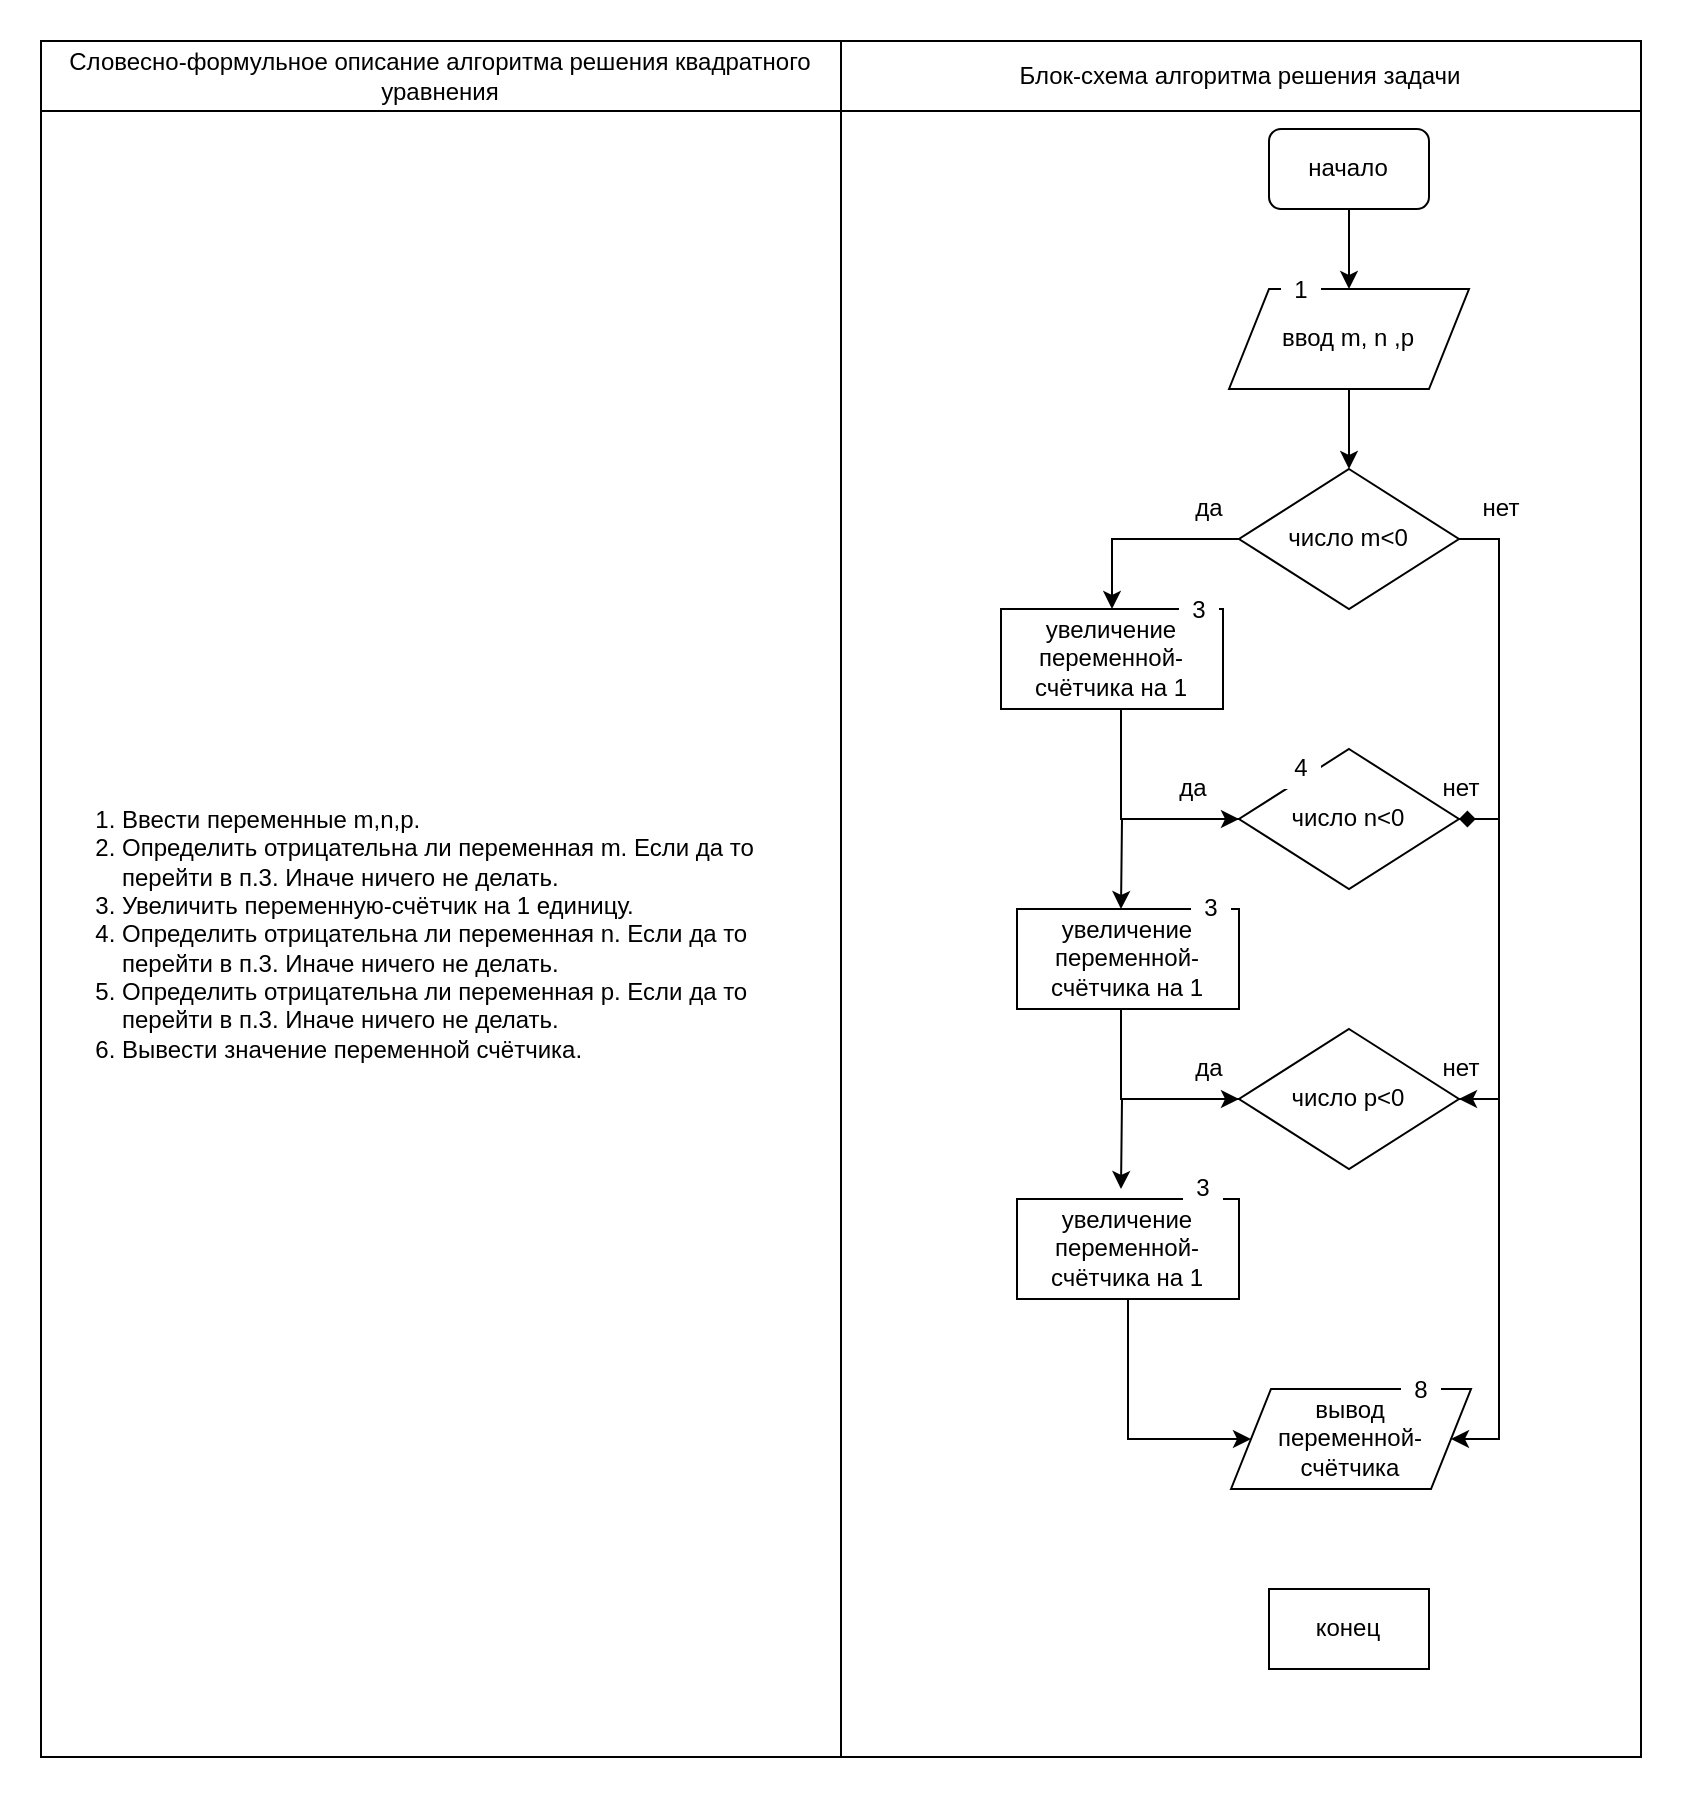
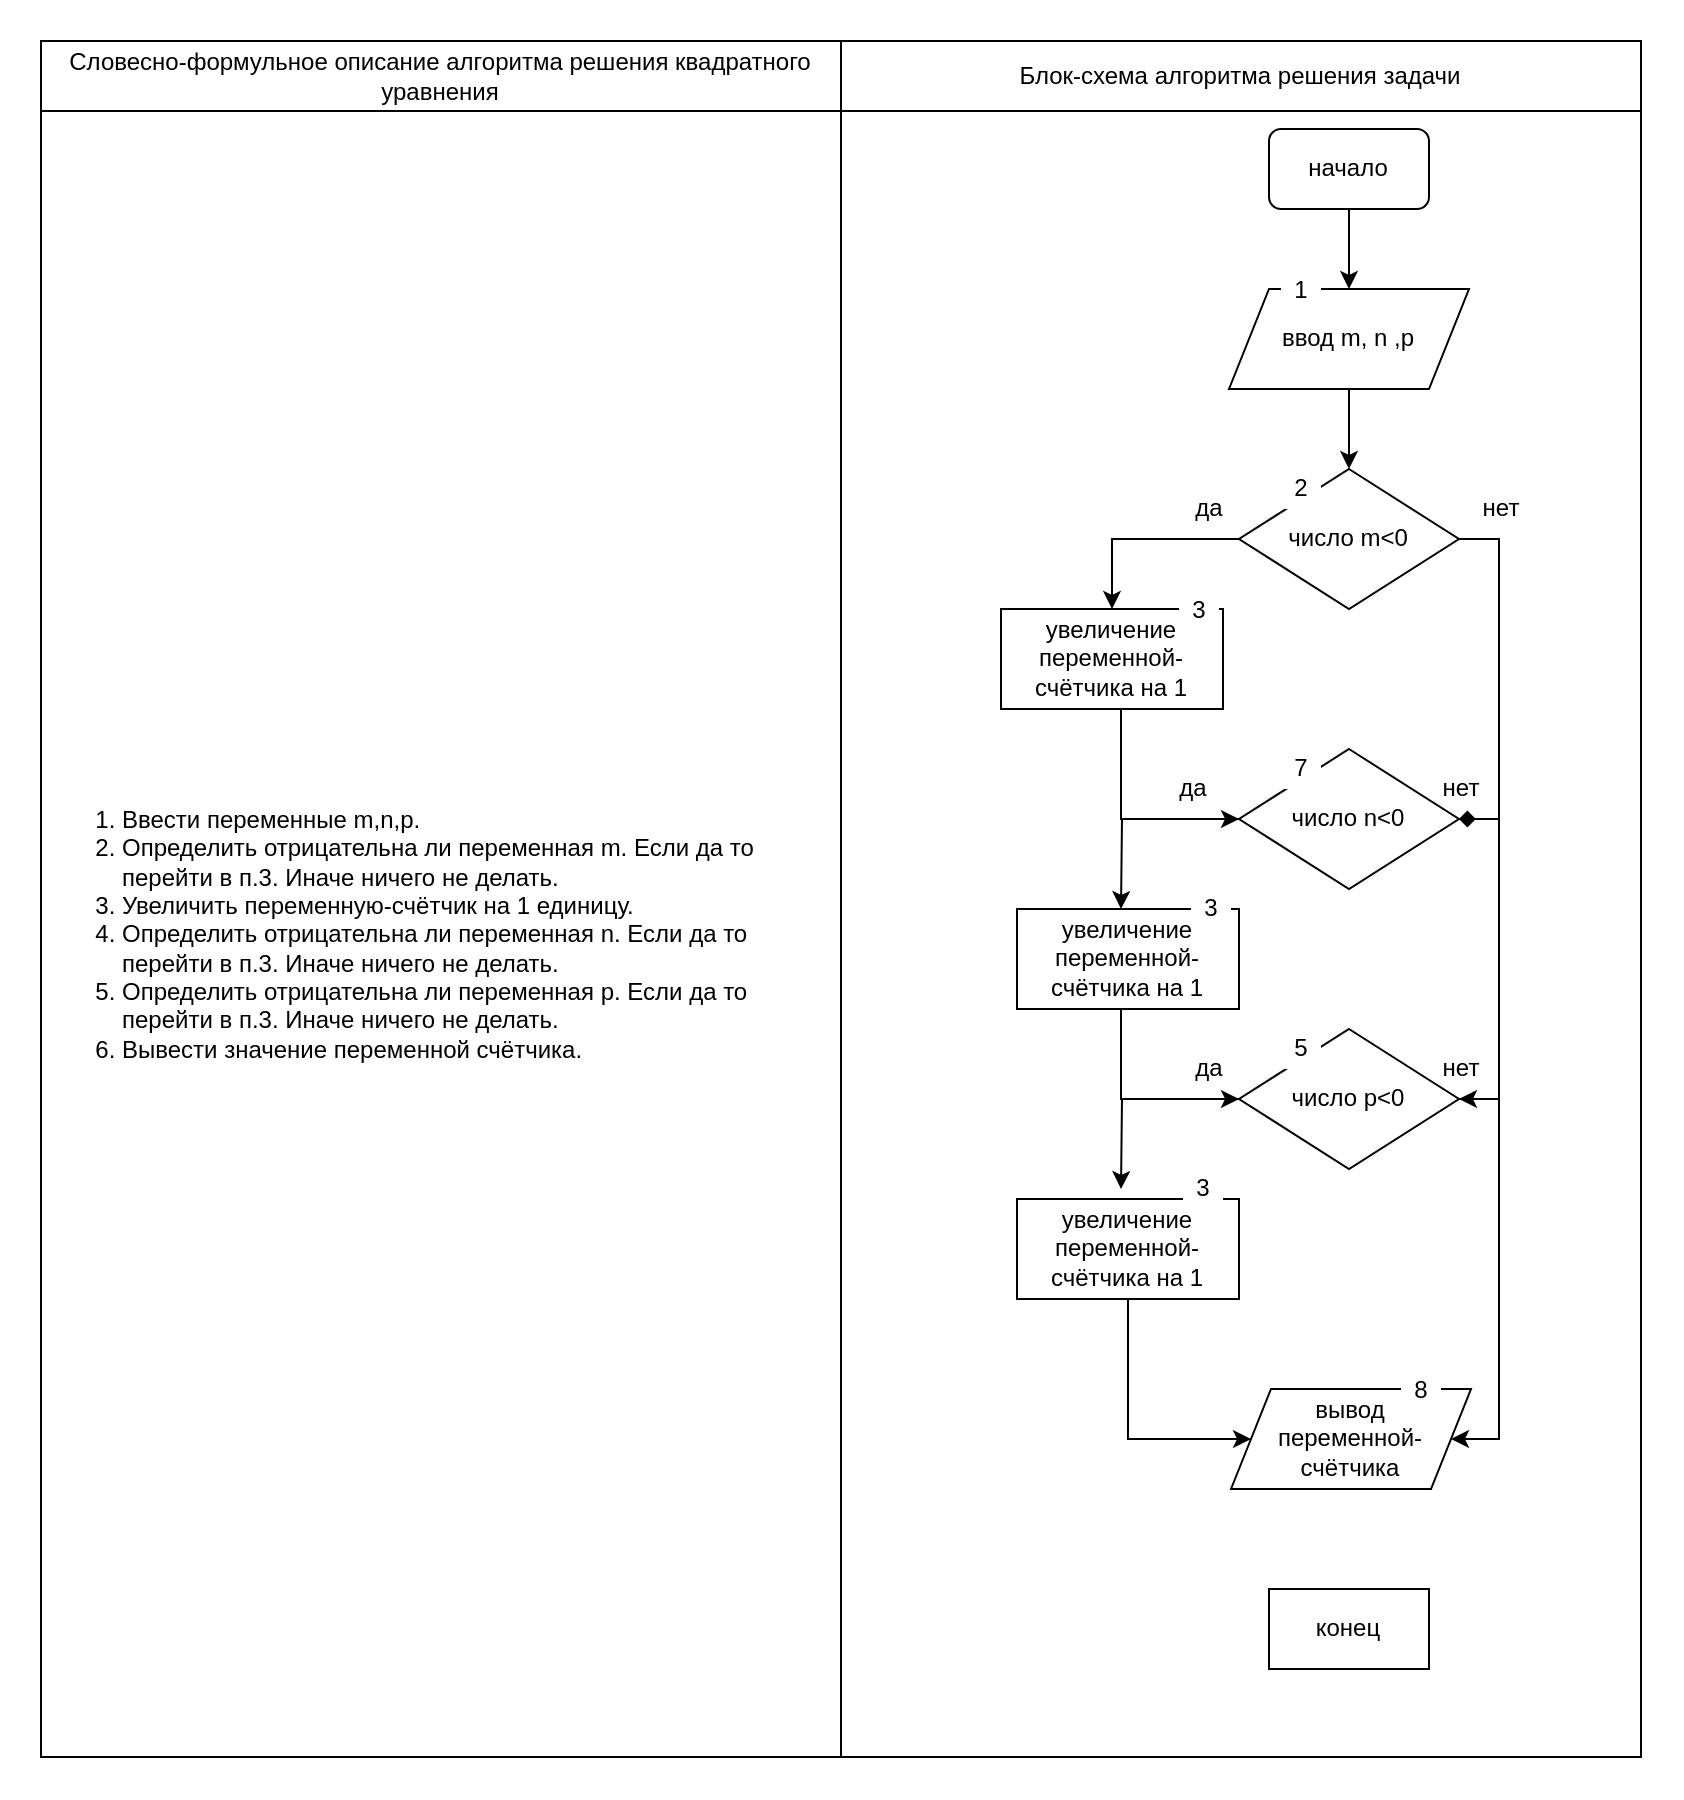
node "2": added
node "4": label "4" -> "7"
node "5": added
